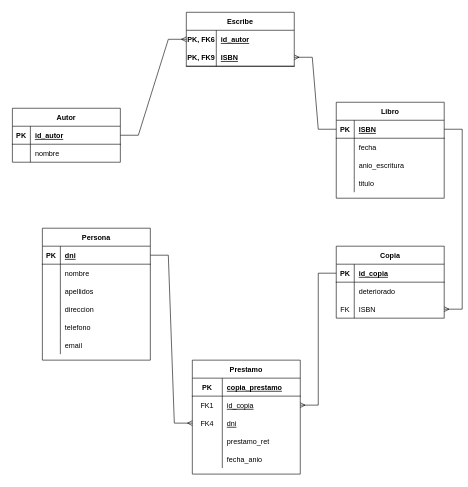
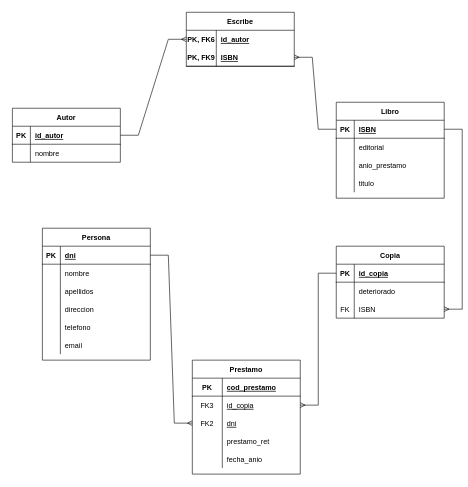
node "fecha": label "fecha" -> "editorial"
node "anio_escritura": label "anio_escritura" -> "anio_prestamo"
node "copia_prestamo": label "copia_prestamo" -> "cod_prestamo"
node "FK1": label "FK1" -> "FK3"
node "FK4": label "FK4" -> "FK2"
